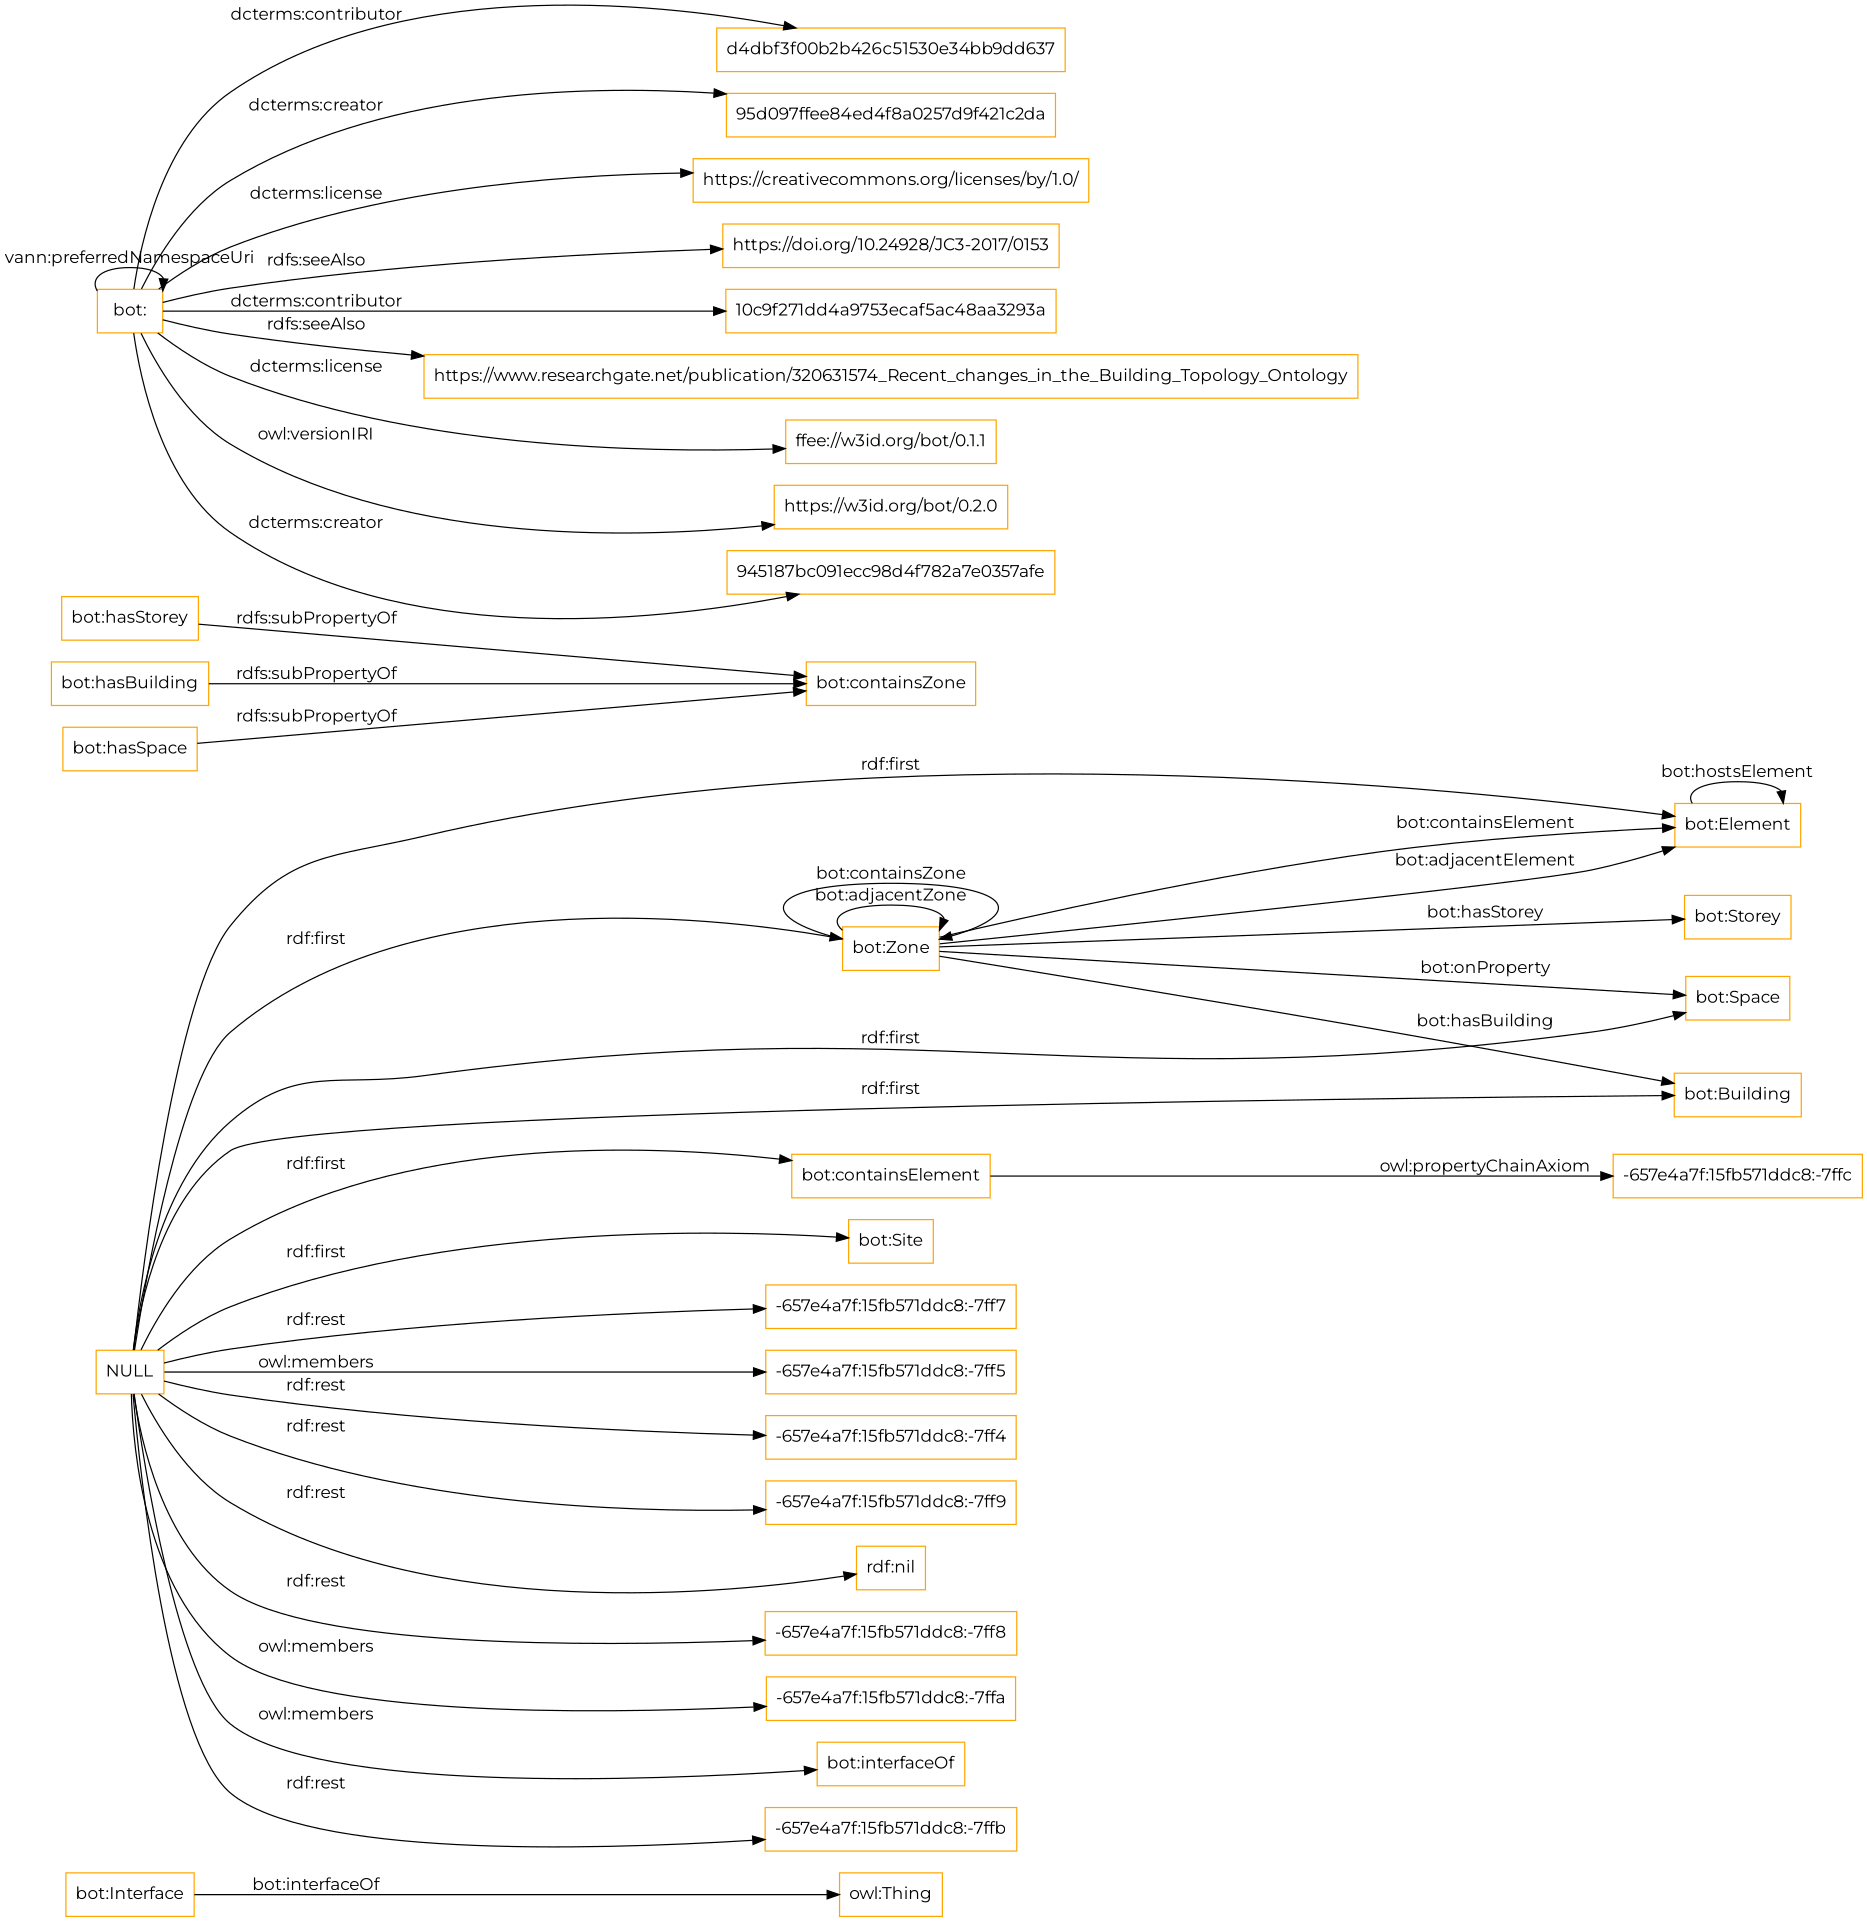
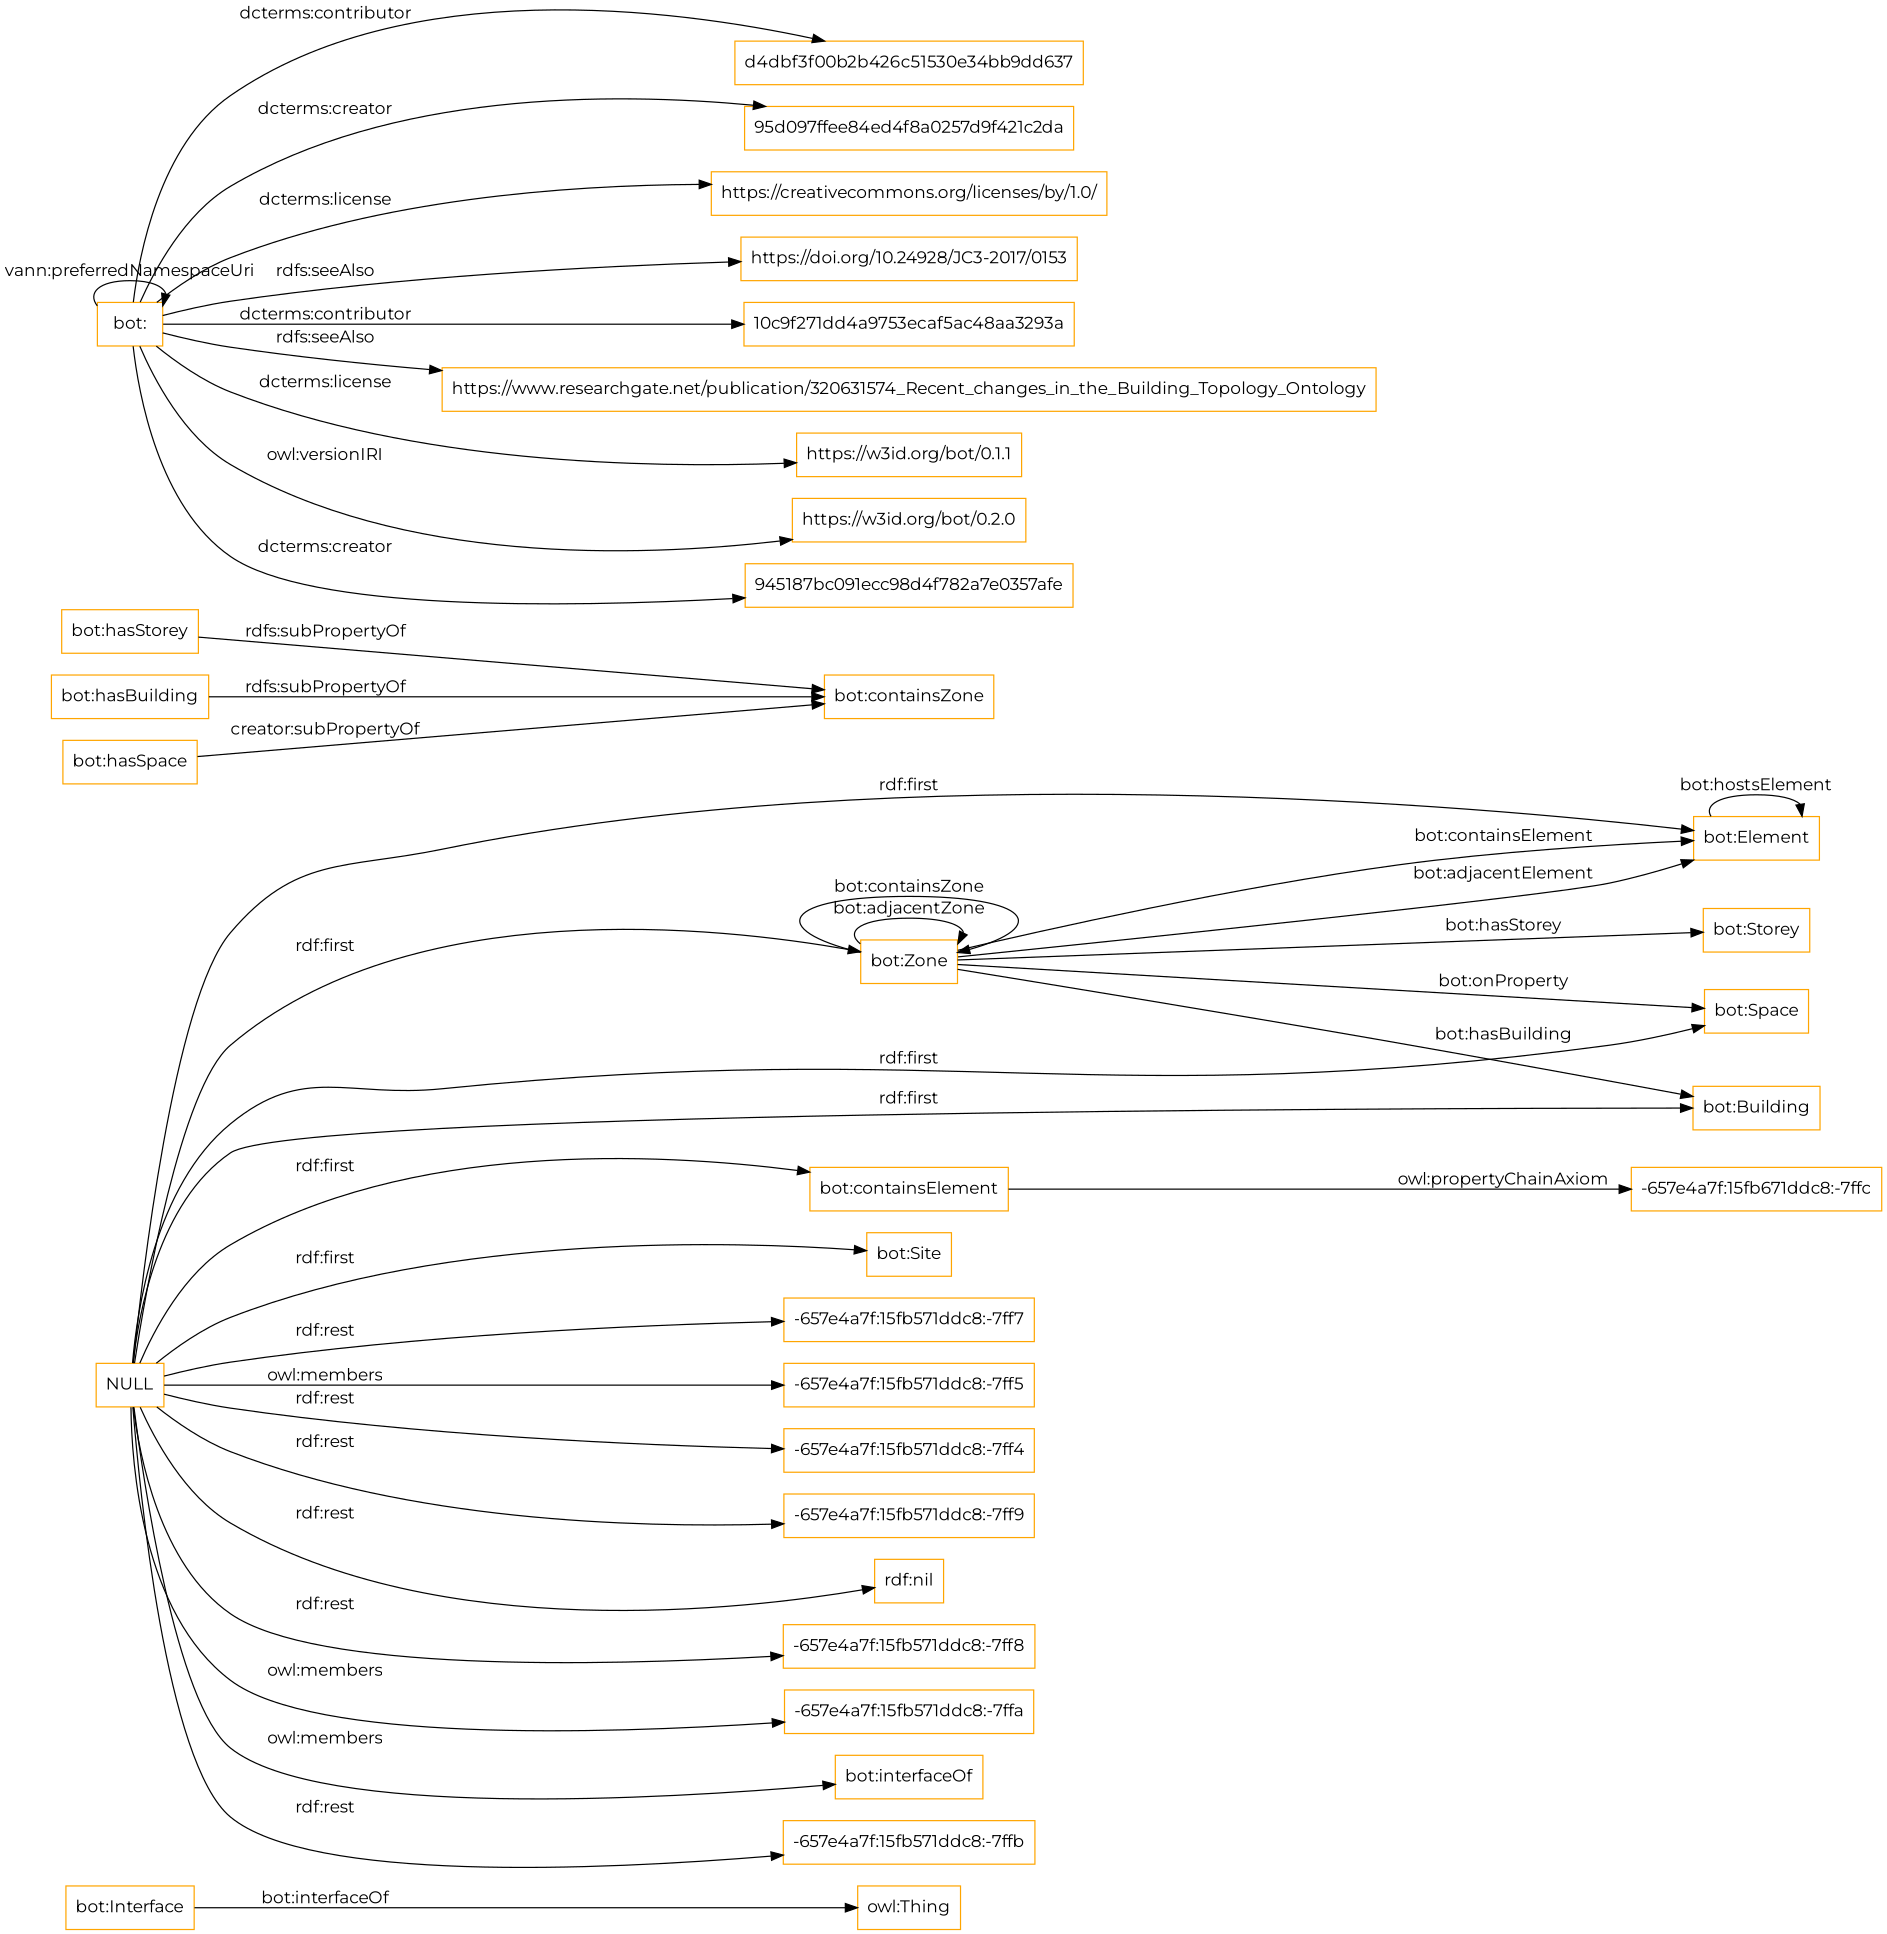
node "ffee://w3id.org/bot/0.1.1": label "ffee://w3id.org/bot/0.1.1" -> "https://w3id.org/bot/0.1.1"
edge "bot:hasSpace" -> "bot:containsZone": label "rdfs:subPropertyOf" -> "creator:subPropertyOf"
node "-657e4a7f:15fb571ddc8:-7ffc": label "-657e4a7f:15fb571ddc8:-7ffc" -> "-657e4a7f:15fb671ddc8:-7ffc"
